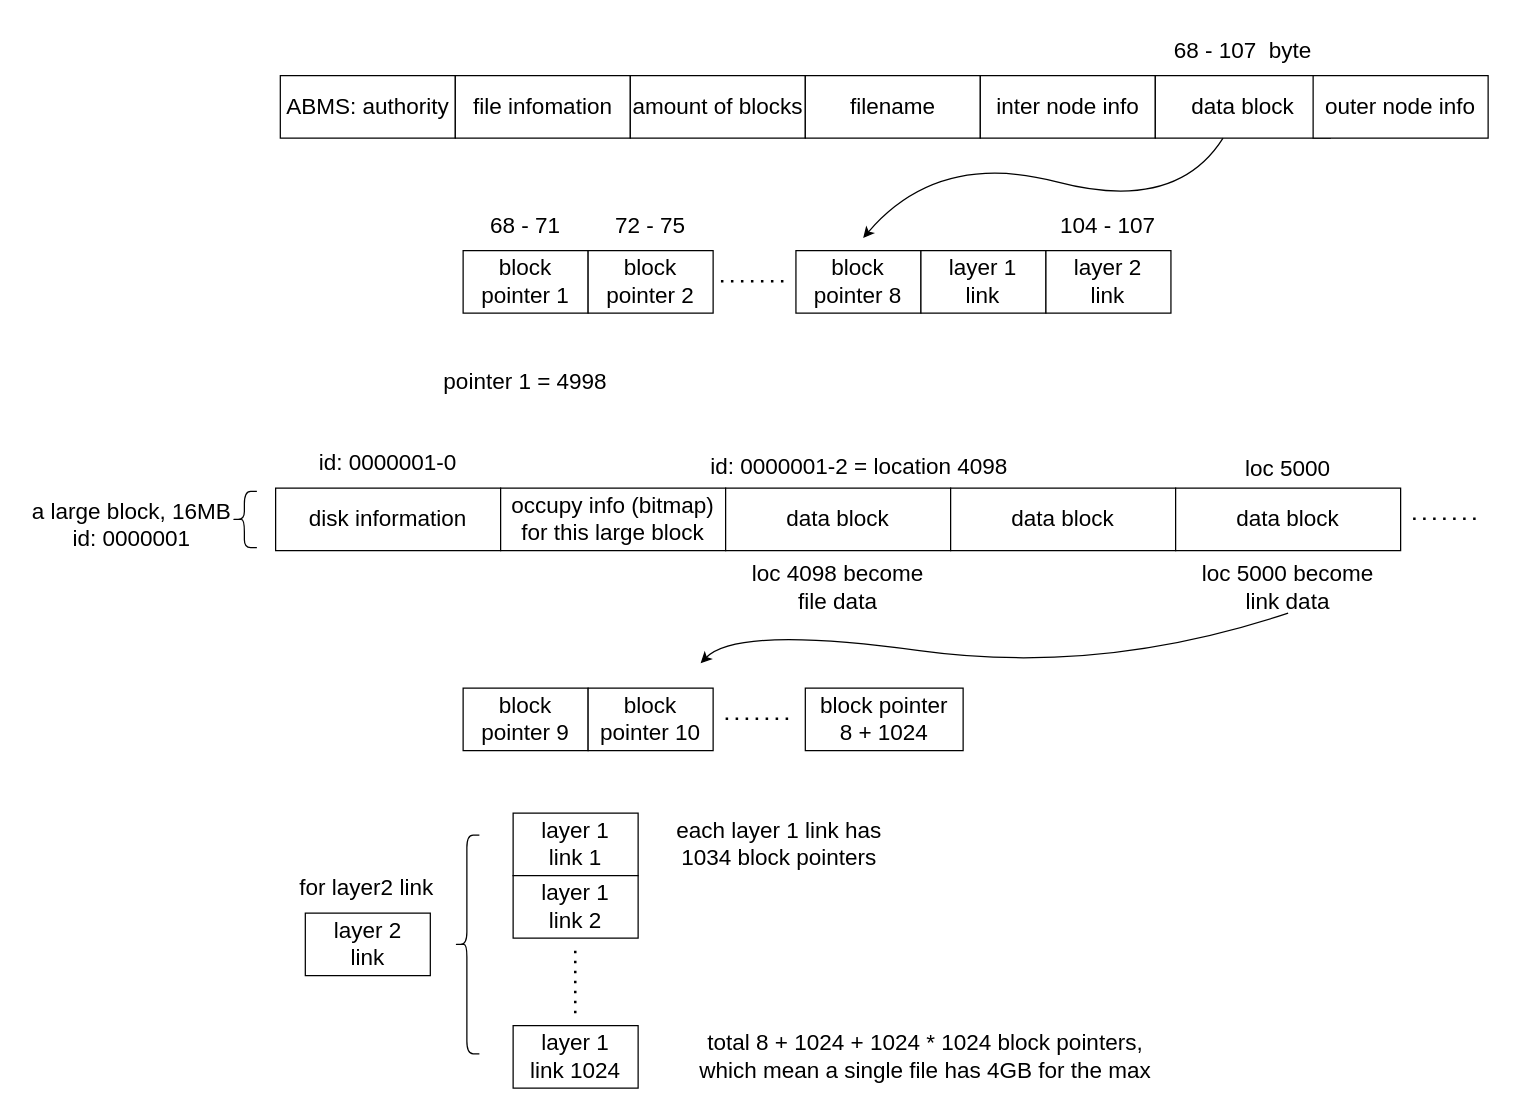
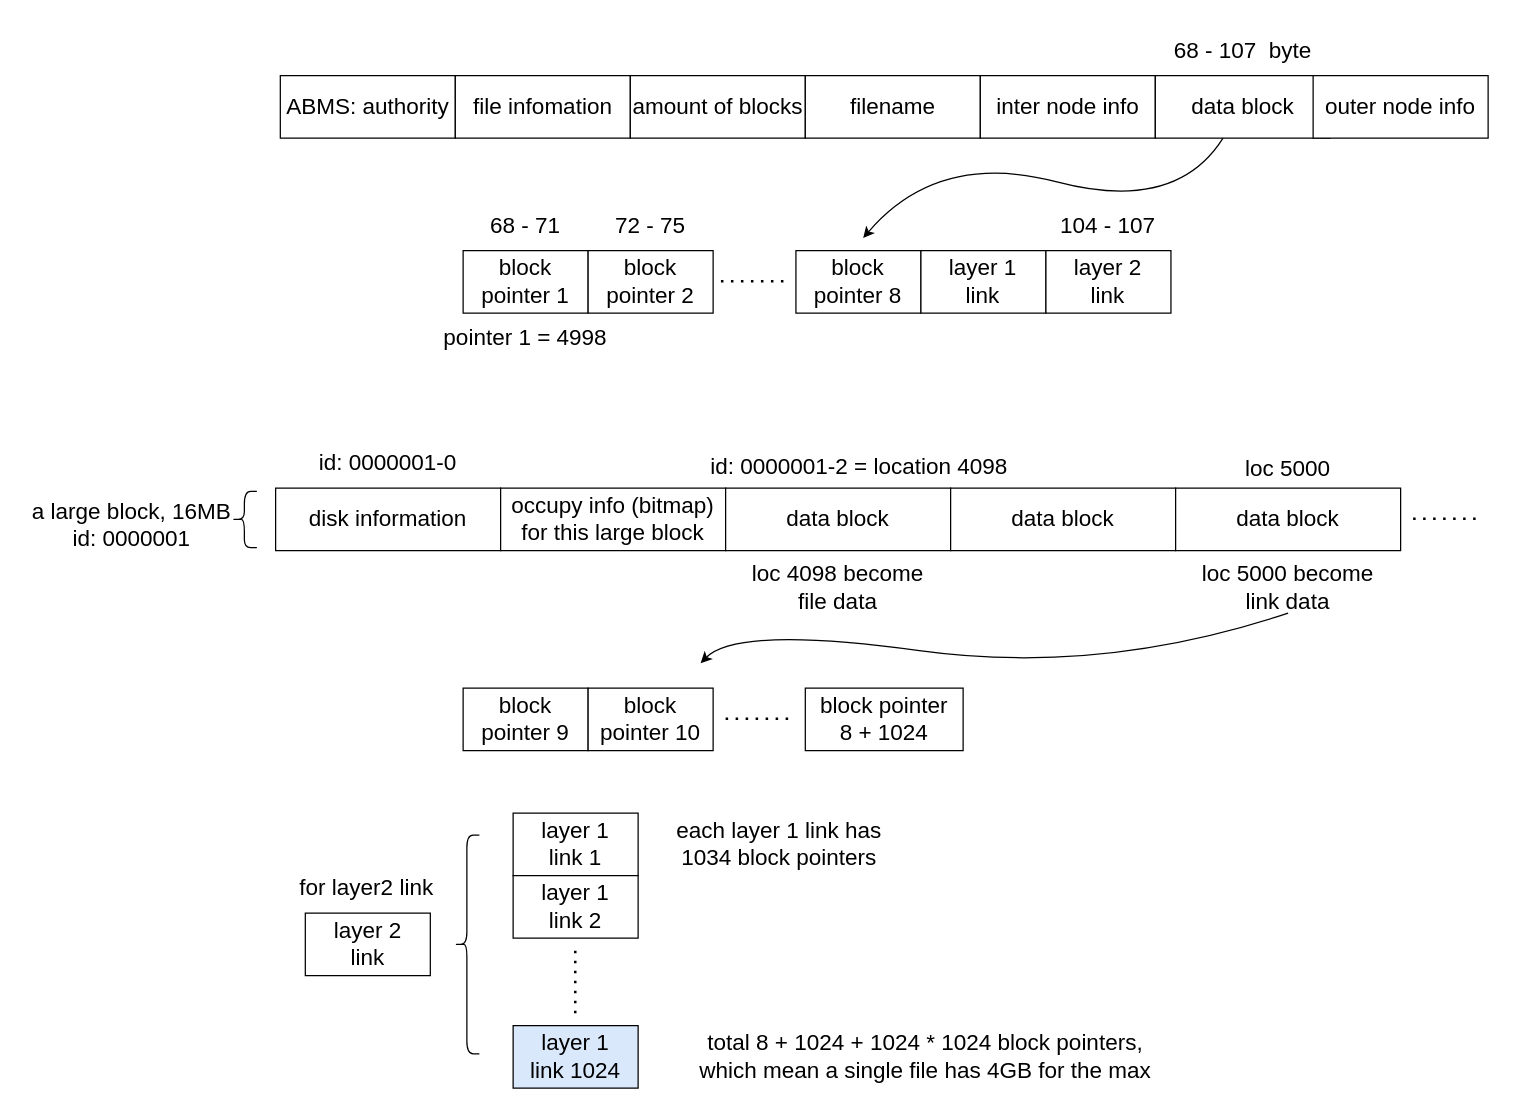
node "pointer 1 = 4998": moved (526, 382) -> (526, 338)
node "layer 1 link 1024": fillcolor #ffffff -> #dae8fc
